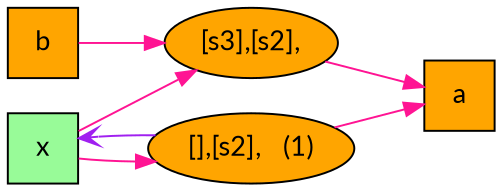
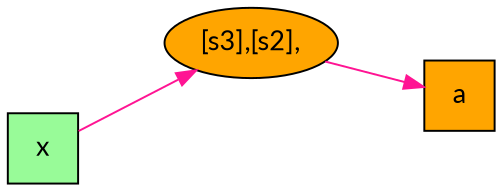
node "b": removed
node "[],[s2],   (1)": removed
